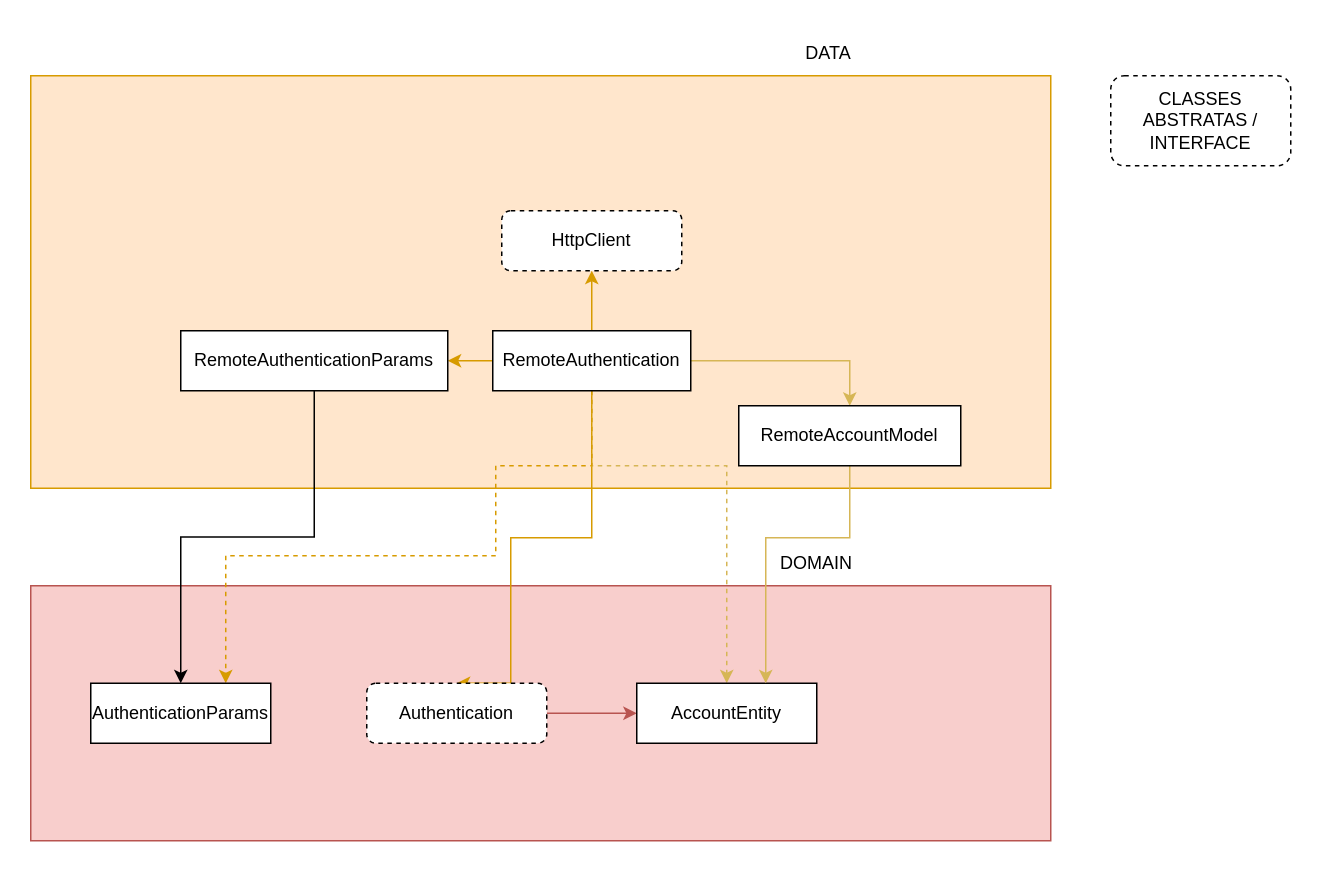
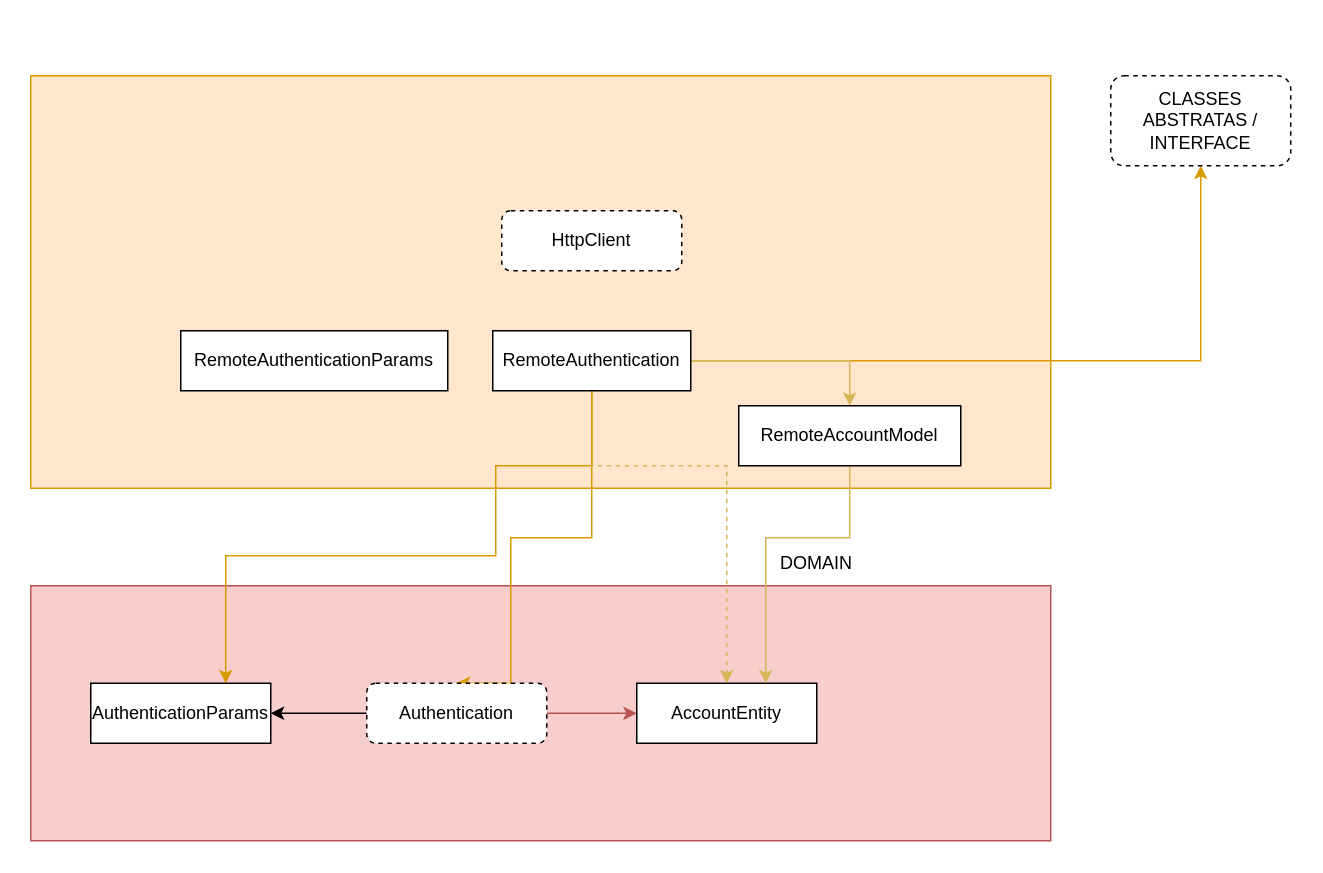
node "DATA": removed
edge "RemoteAuthentication" -> "HttpClient": now "RemoteAuthentication" -> "CLASSES ABSTRATAS / INTERFACE"
edge "RemoteAuthentication" -> "RemoteAuthenticationParams": removed
edge "RemoteAuthenticationParams" -> "AuthenticationParams": removed
edge "RemoteAuthentication" -> "AuthenticationParams": style dashed -> solid
edge "Authentication" -> "AuthenticationParams": added
